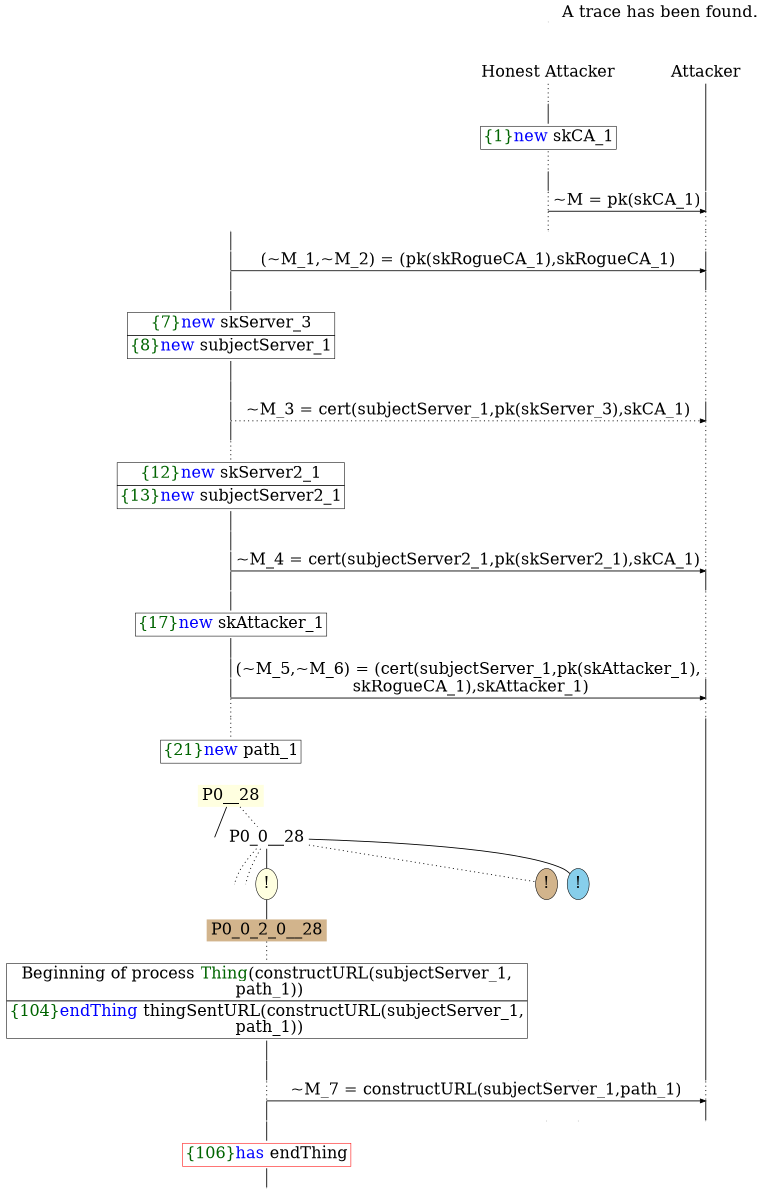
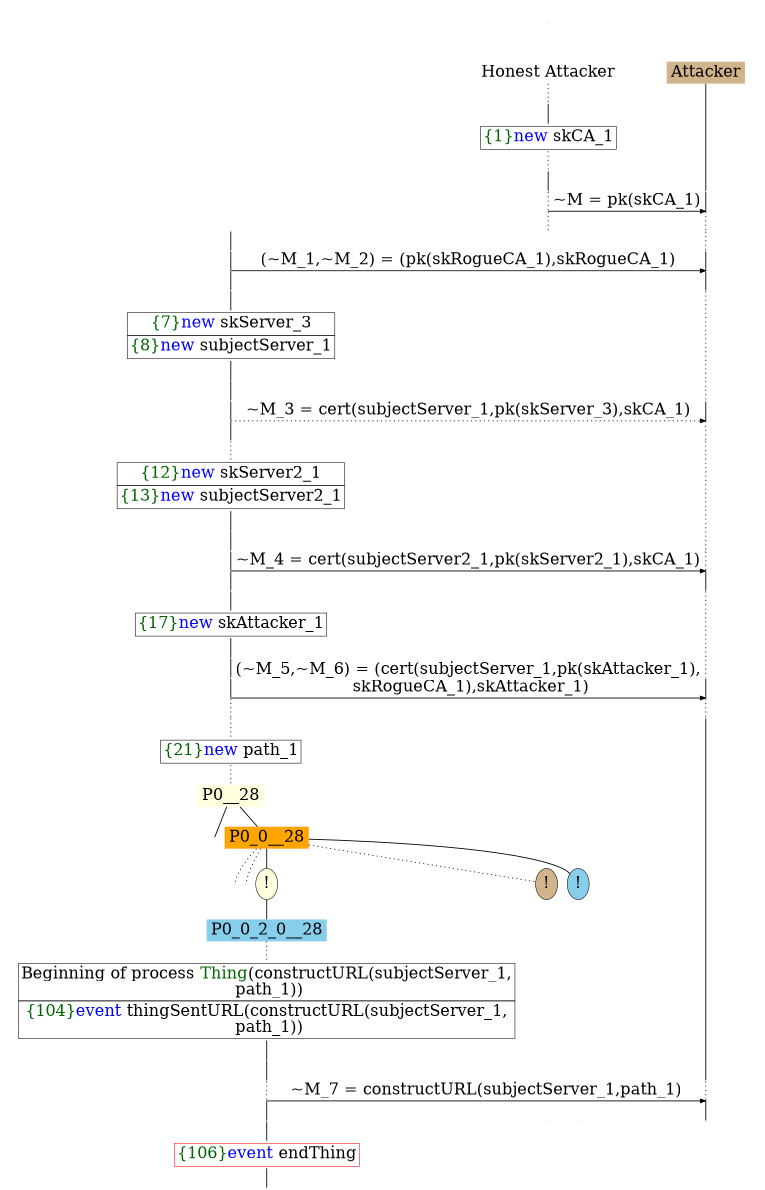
node "A trace has been found.": removed
node "Attacker": fillcolor white -> tan
edge "{21}" -- "P0__28": added
edge "P0__28" -- "P0_0__28": style dotted -> bold
node "P0_0__28": fillcolor white -> orange
node "P0_0_2_0__28": fillcolor tan -> skyblue
node "Beginning of process": text "endThing" -> "event"
node "{106}": text "has" -> "event"
